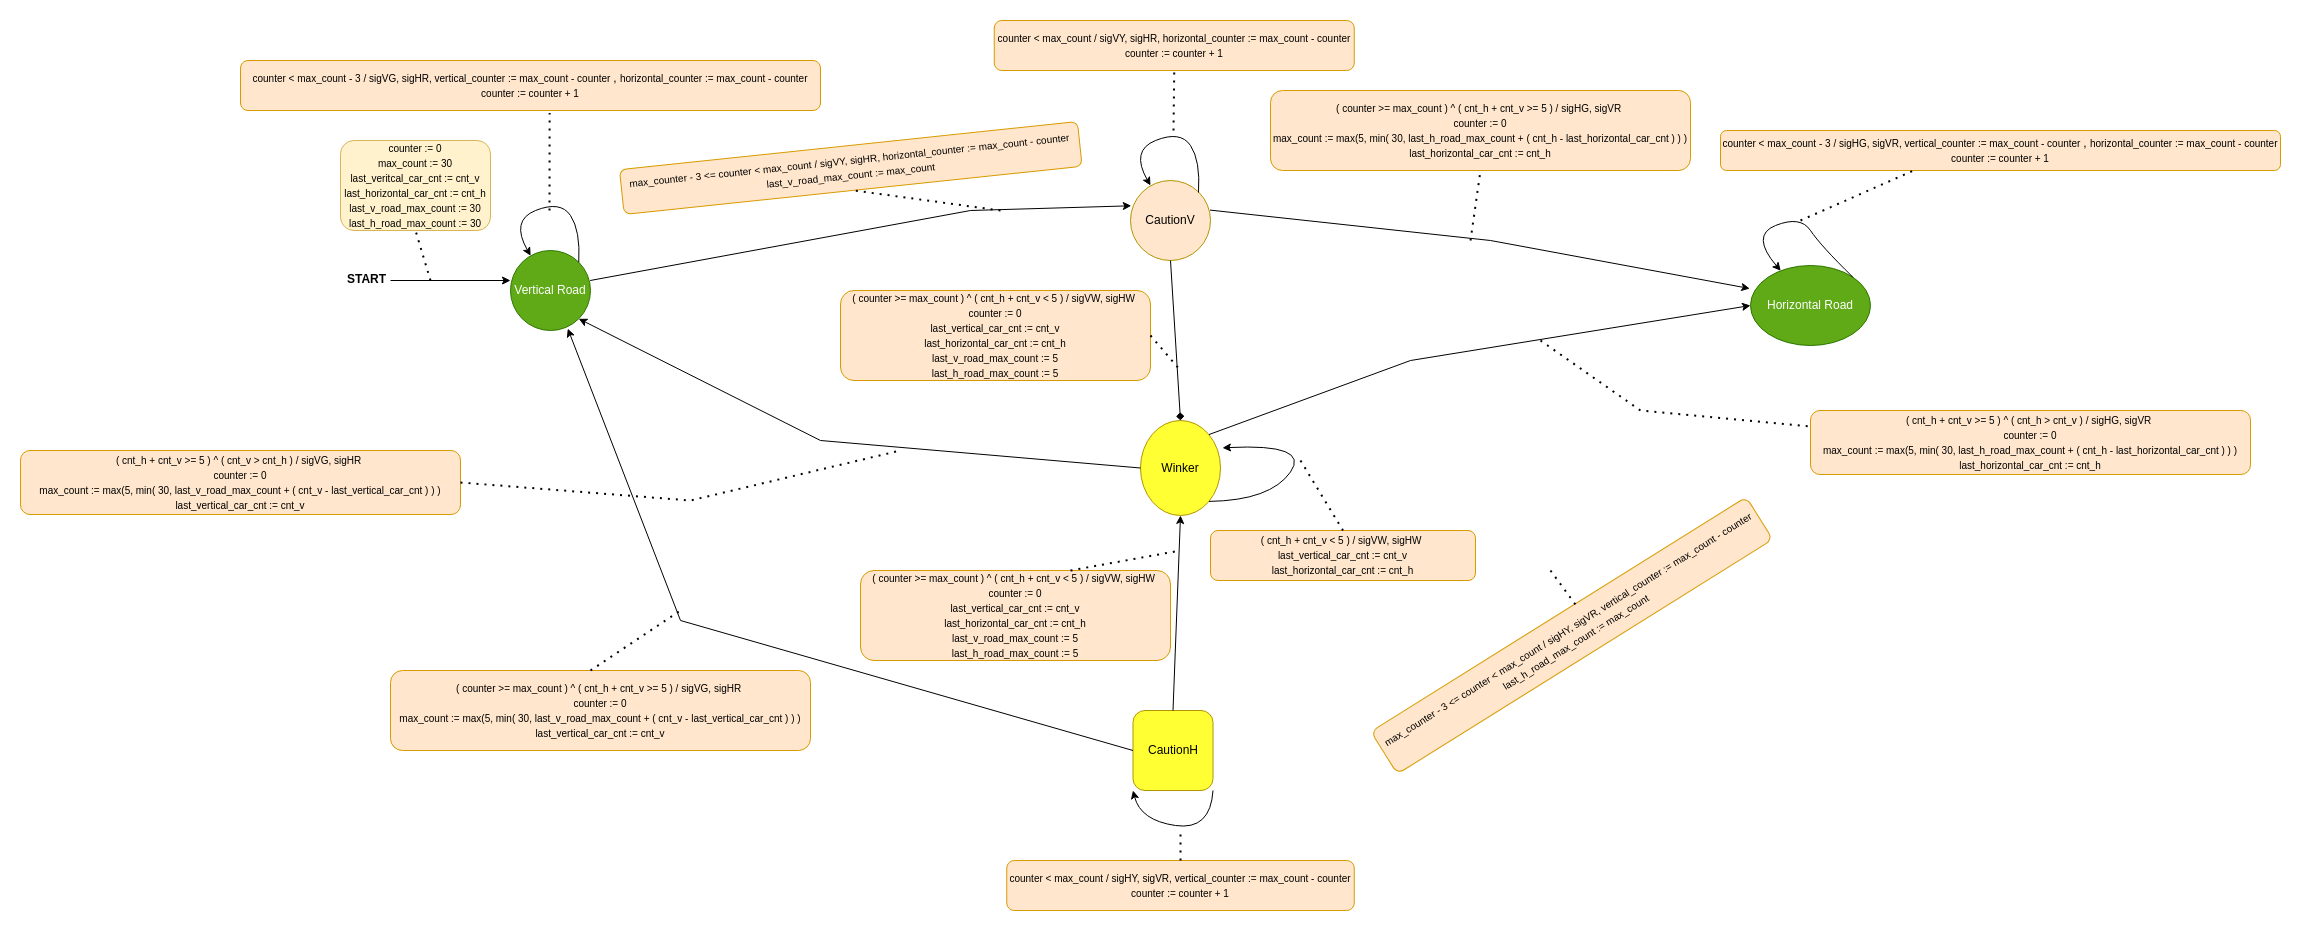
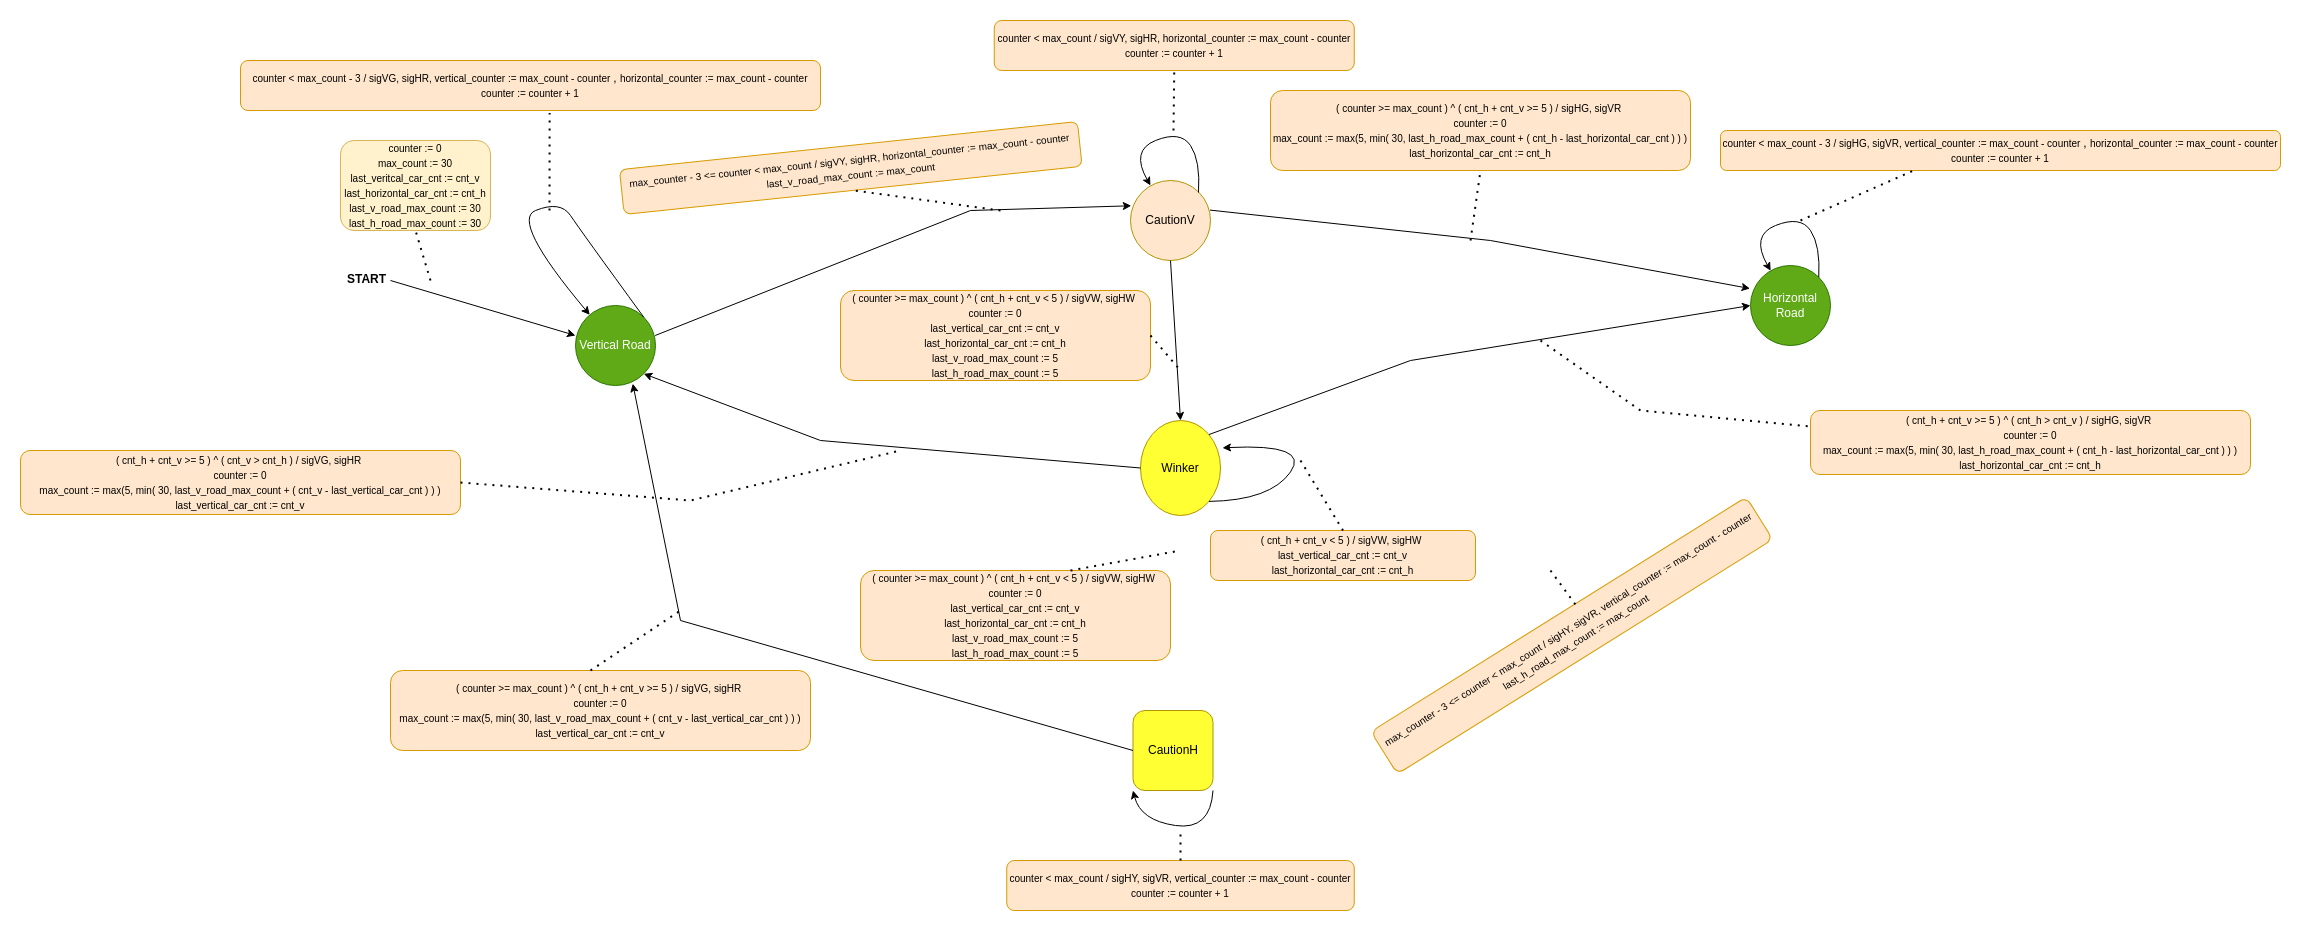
node "Vertical Road": moved (551, 291) -> (616, 346)
node "Horizontal Road": size 120x80 -> 80x80
edge "CautionV" -> "Winker": arrowhead diamond -> classic
edge "CautionH" -> "Winker": removed
